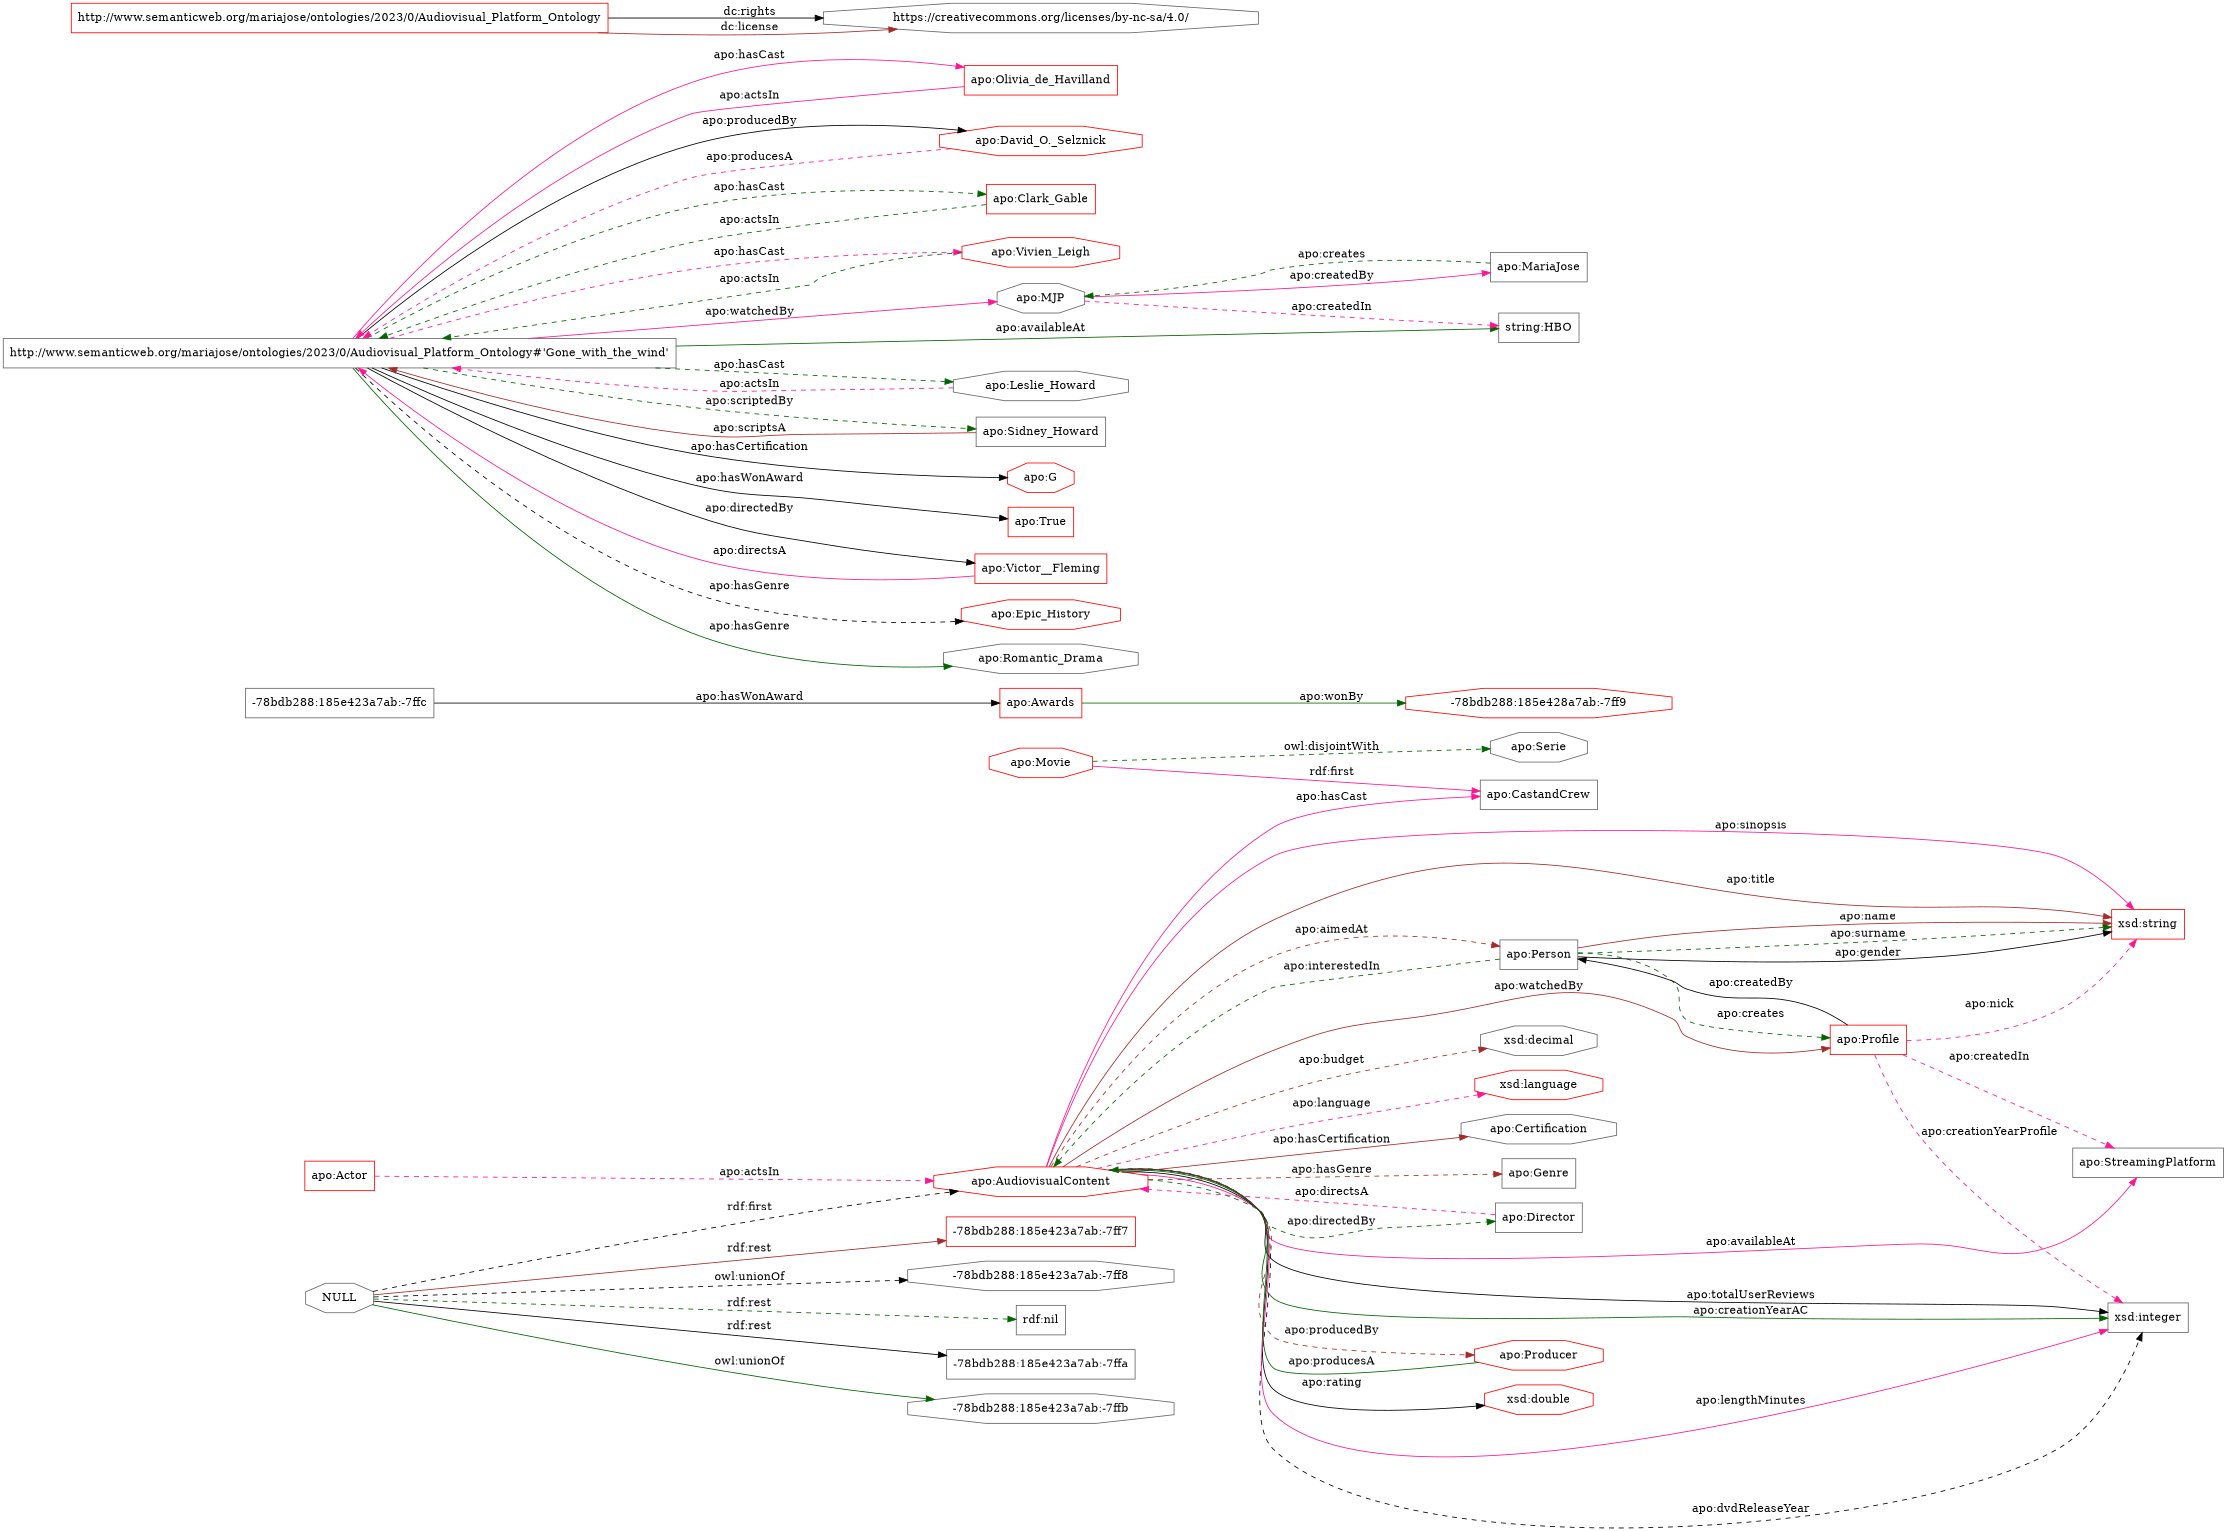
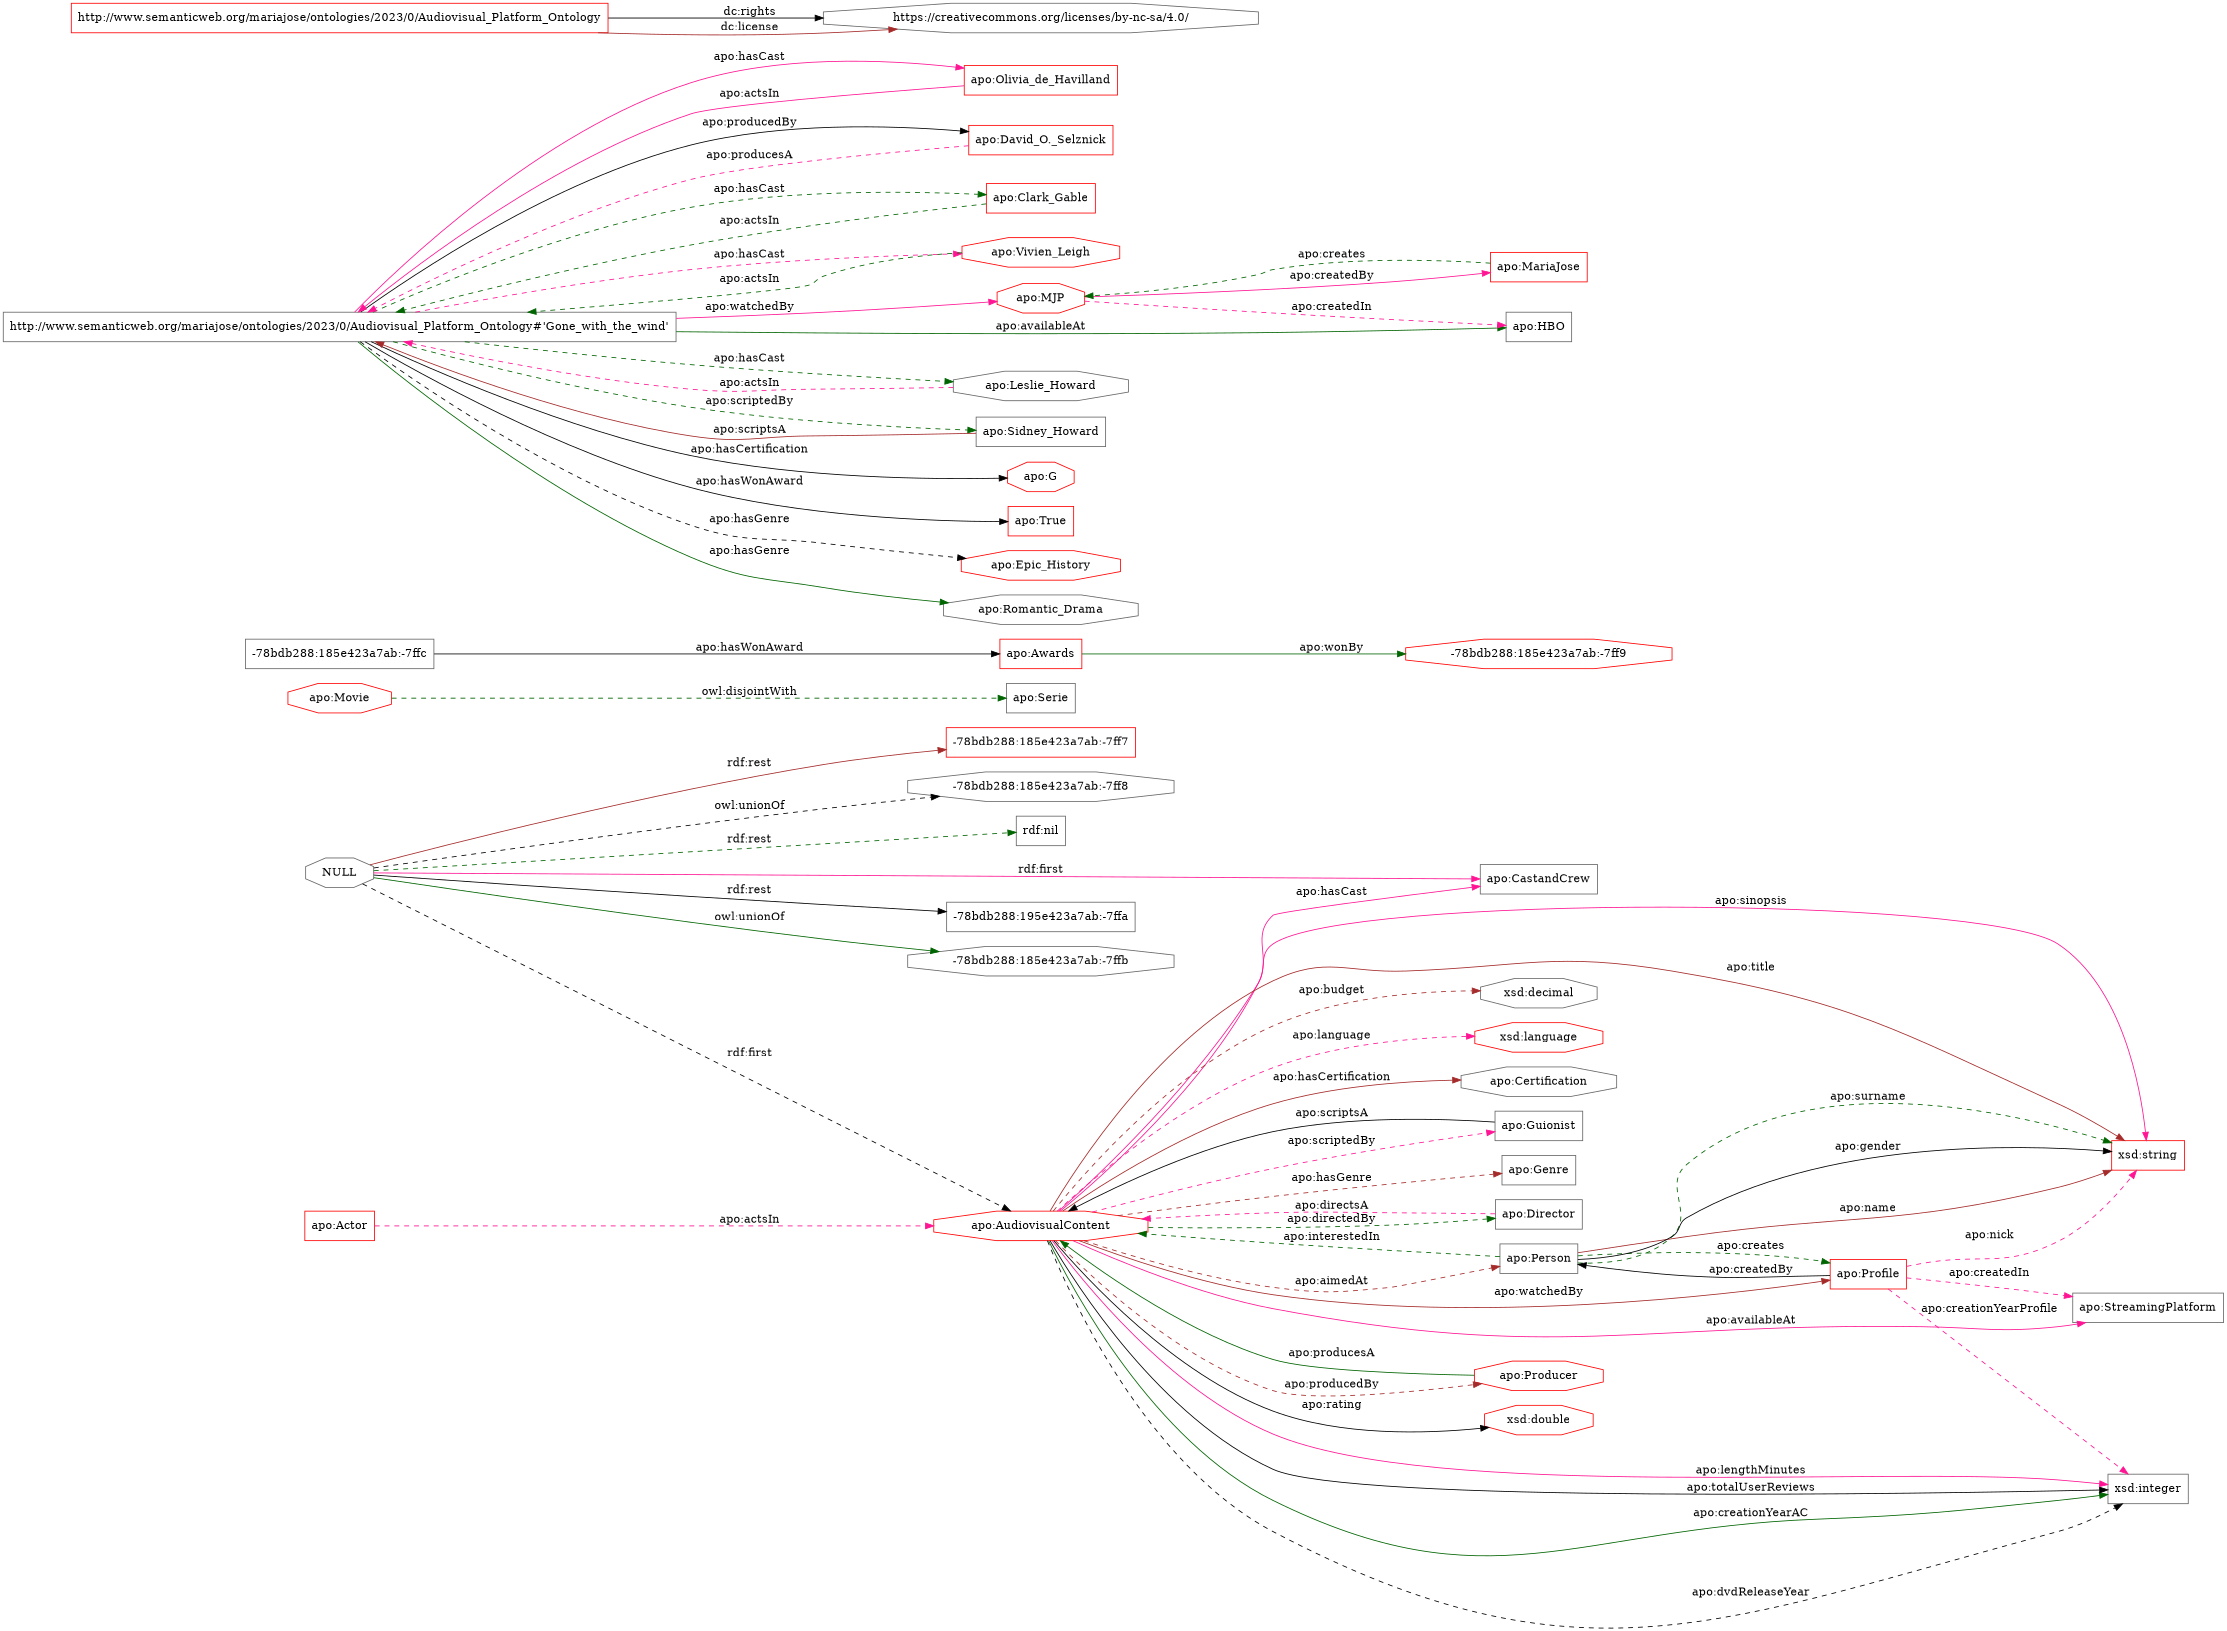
node "apo:David_O._Selznick": shape octagon -> box
node "apo:MariaJose": color gray40 -> red
node "apo:MJP": color gray40 -> red
node "string:HBO": label "string:HBO" -> "apo:HBO"
node "apo:Victor__Fleming": removed
node "-78bdb288:185e428a7ab:-7ff9": label "-78bdb288:185e428a7ab:-7ff9" -> "-78bdb288:185e423a7ab:-7ff9"
node "apo:Serie": shape octagon -> box
edge "apo:Movie" -> "apo:CastandCrew": now "NULL" -> "apo:CastandCrew"
node "apo:Guionist": added
node "-78bdb288:185e423a7ab:-7ffa": label "-78bdb288:185e423a7ab:-7ffa" -> "-78bdb288:195e423a7ab:-7ffa"
